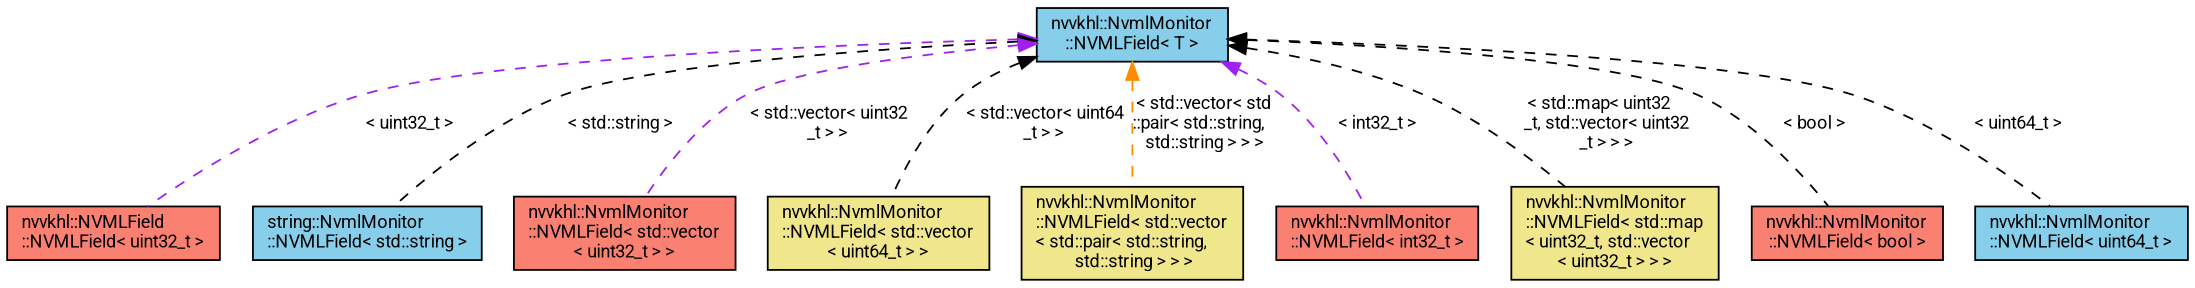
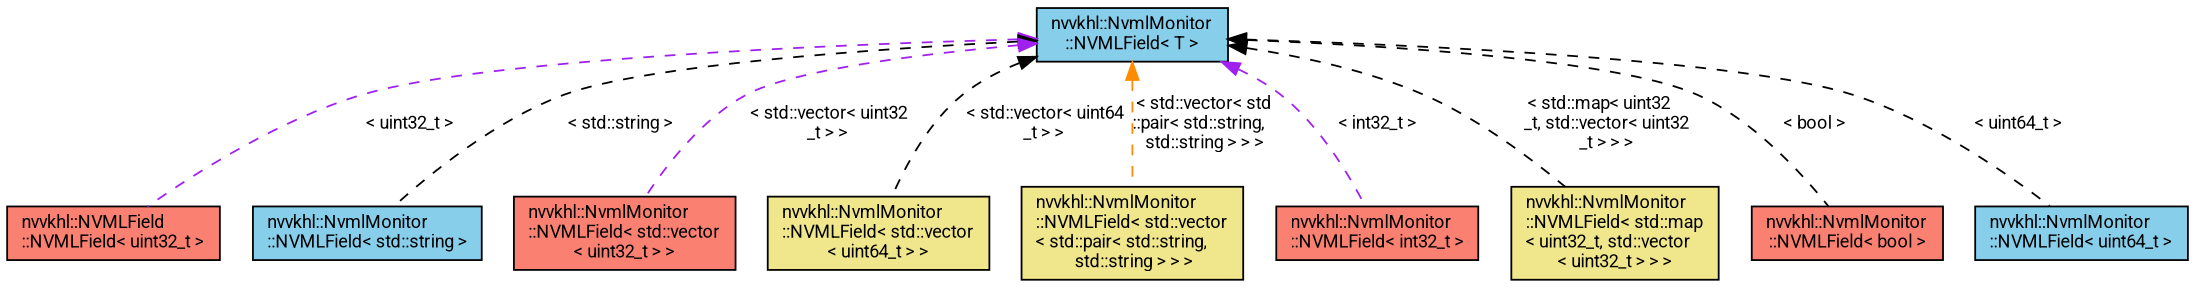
node "string::NvmlMonitor ::NVMLField< std::string >": label "string::NvmlMonitor ::NVMLField< std::string >" -> "nvvkhl::NvmlMonitor ::NVMLField< std::string >"
